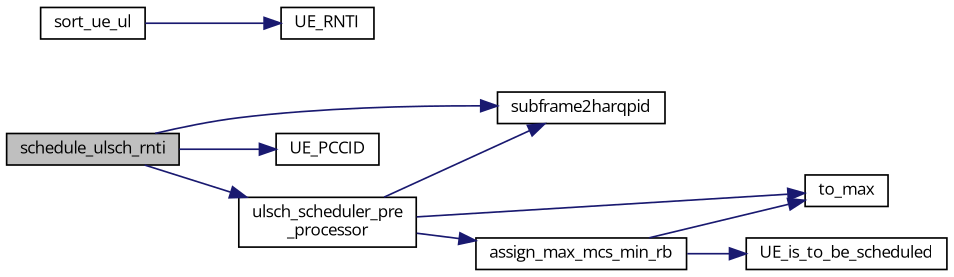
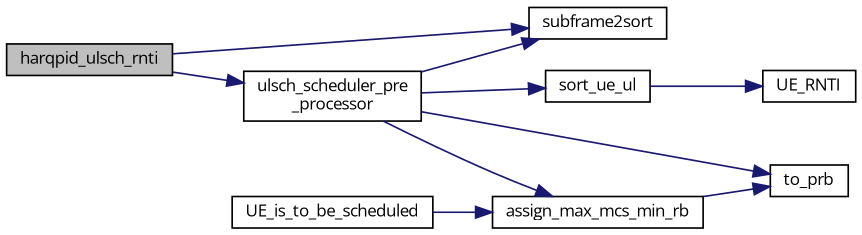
edge "ulsch_scheduler_pre _processor" -> "sort_ue_ul": added
node "subframe2harqpid": label "subframe2harqpid" -> "subframe2sort"
node "schedule_ulsch_rnti": label "schedule_ulsch_rnti" -> "harqpid_ulsch_rnti"
node "UE_PCCID": removed
node "to_max": label "to_max" -> "to_prb"
edge "assign_max_mcs_min_rb" -> "UE_is_to_be_scheduled": reversed
